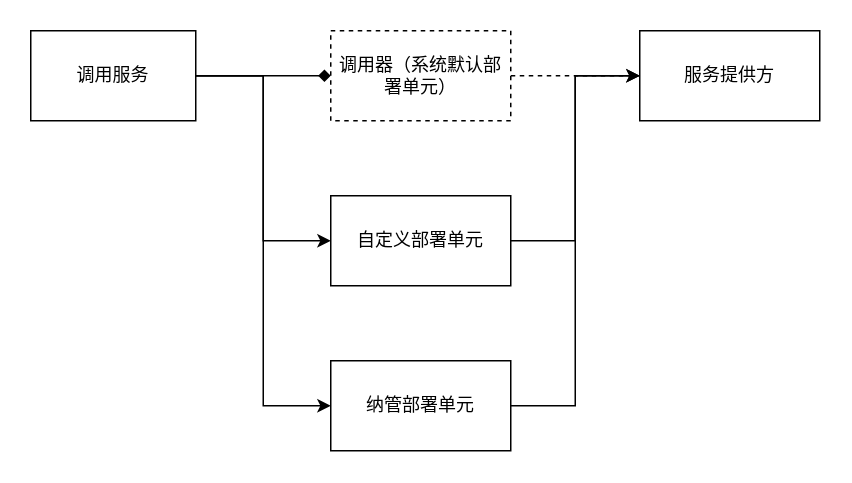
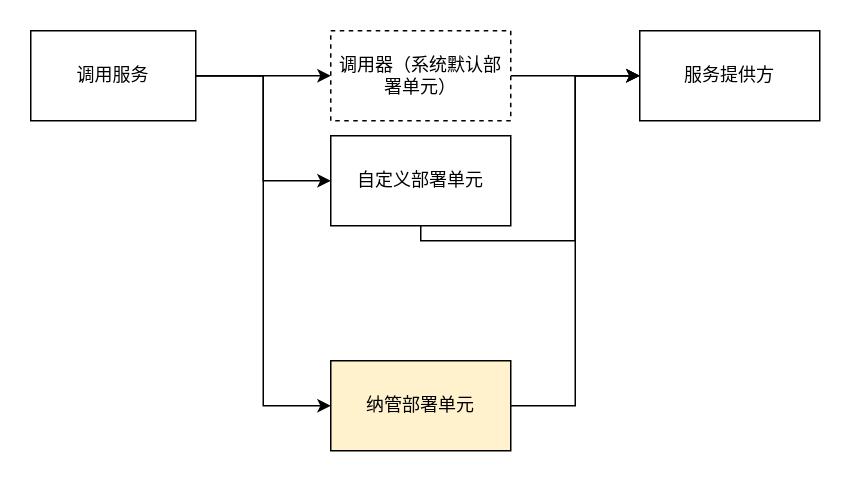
edge "调用服务" -> "调用器（系统默认部署单元）": arrowhead diamond -> classic
edge "调用器（系统默认部署单元）" -> "服务提供方": style dashed -> solid
edge "服务提供方" -- "纳管部署单元": arrowhead none -> classic
node "自定义部署单元": moved (421, 241) -> (421, 181)
node "纳管部署单元": fillcolor #ffffff -> #fff2cc
